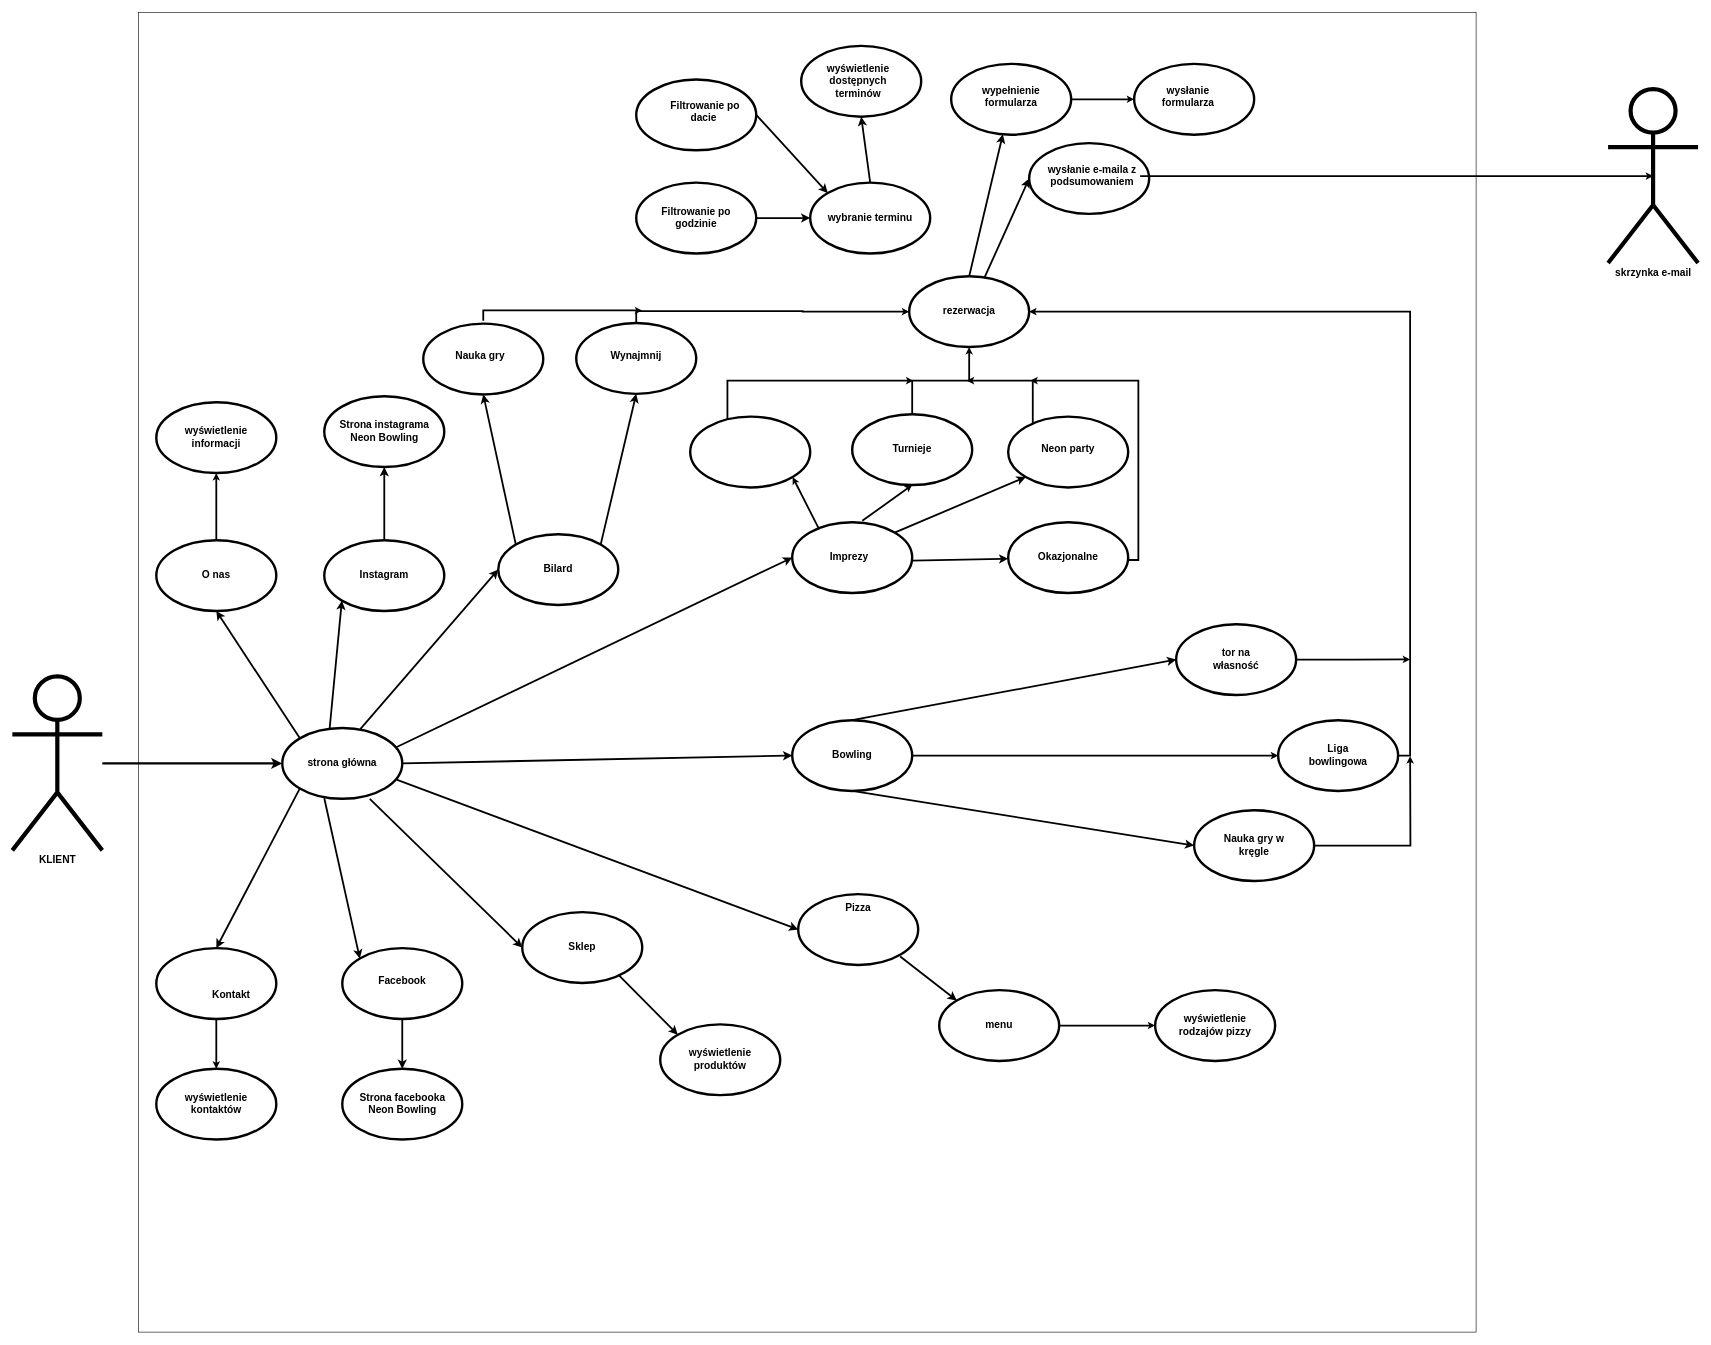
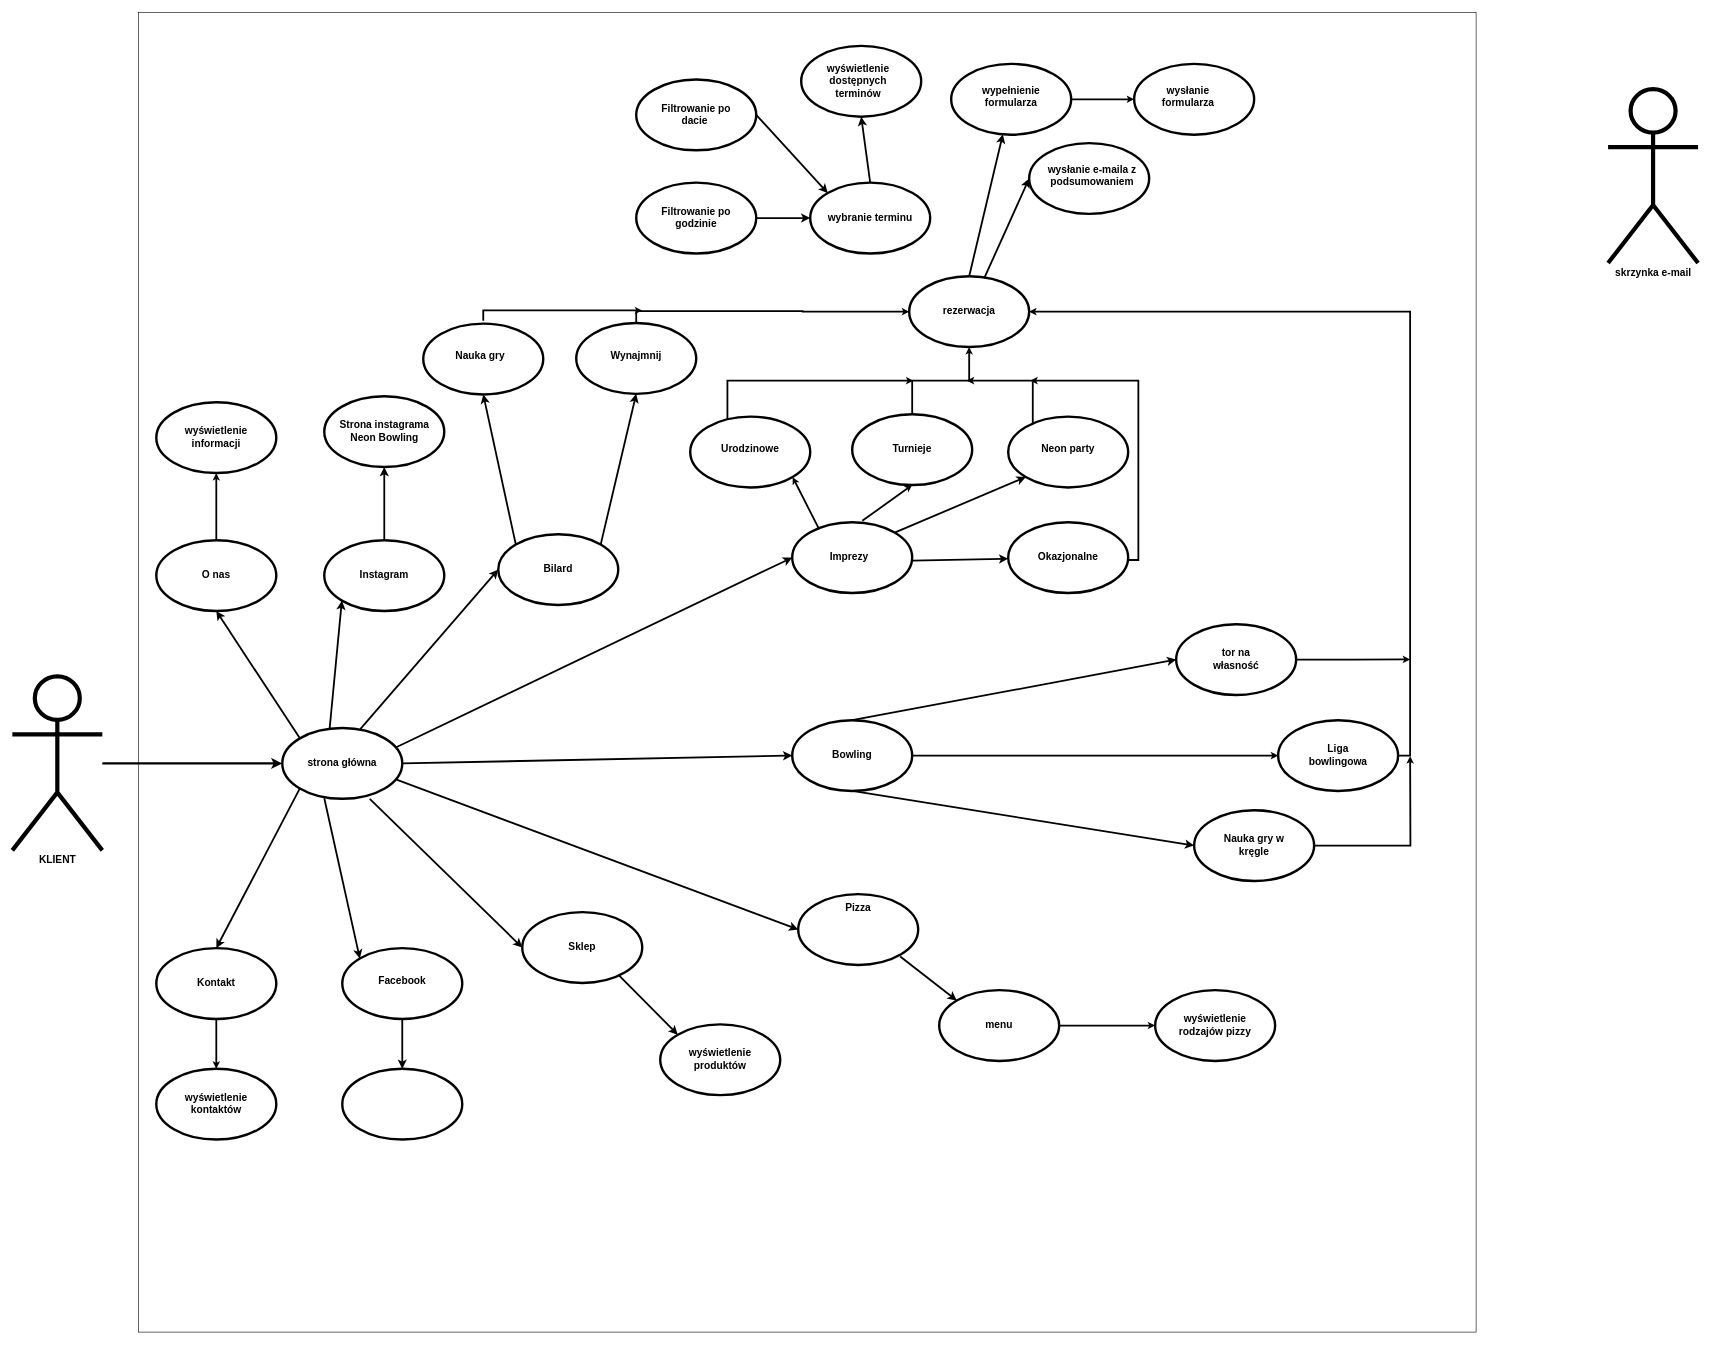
node "Filtrowanie po dacie": moved (705, 112) -> (696, 115)
edge "wysłanie e-maila z podsumowaniem" -> "skrzynka e-mail": removed
node "Urodzinowe": added
node "Kontakt": moved (231, 996) -> (216, 984)
node "Strona facebooka Neon Bowling": removed
